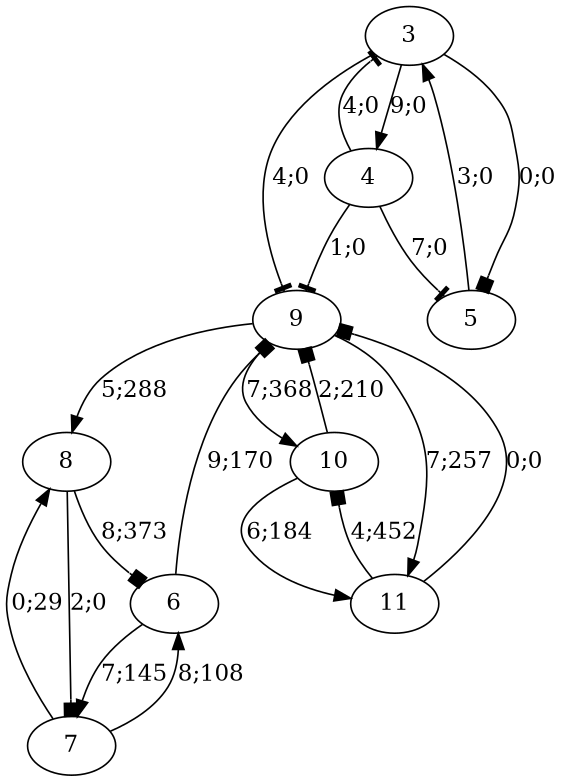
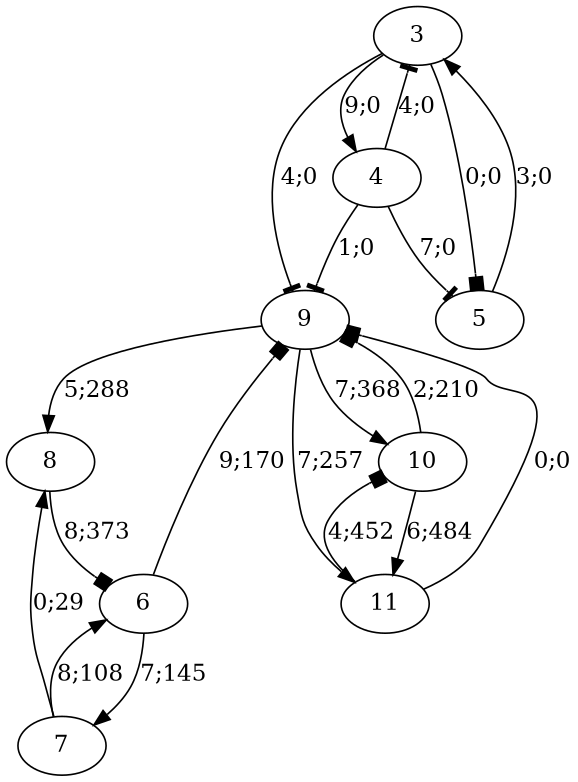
edge "10" -> "11": label "6;184" -> "6;484"
edge "8" -> "7": removed, label "2;0"
